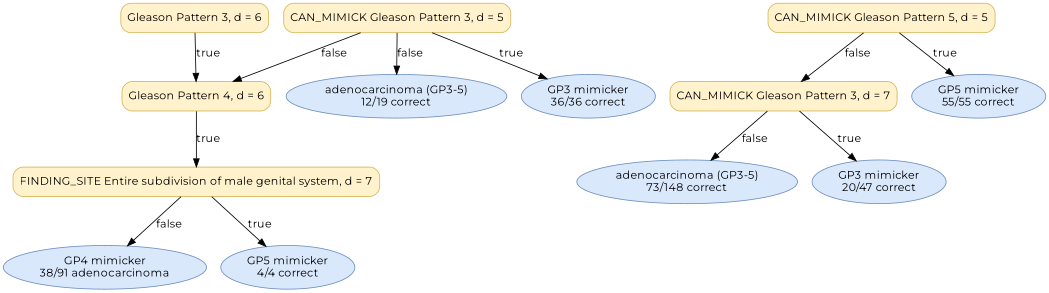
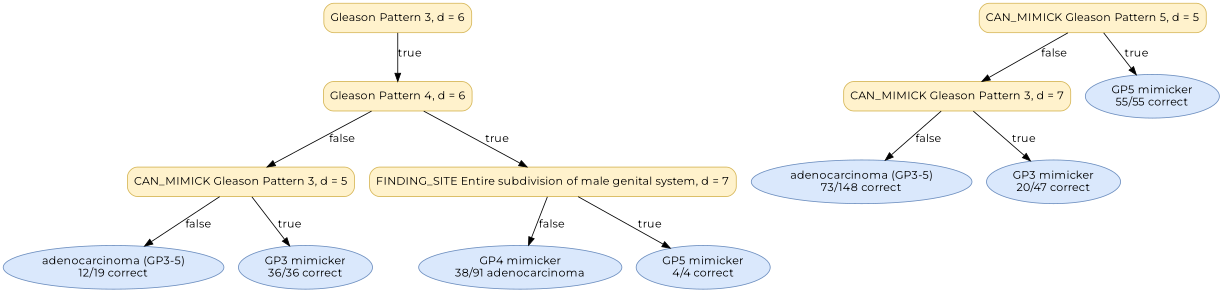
edge "CAN_MIMICK Gleason Pattern 3, d = 5" -> "Gleason Pattern 4, d = 6": reversed
